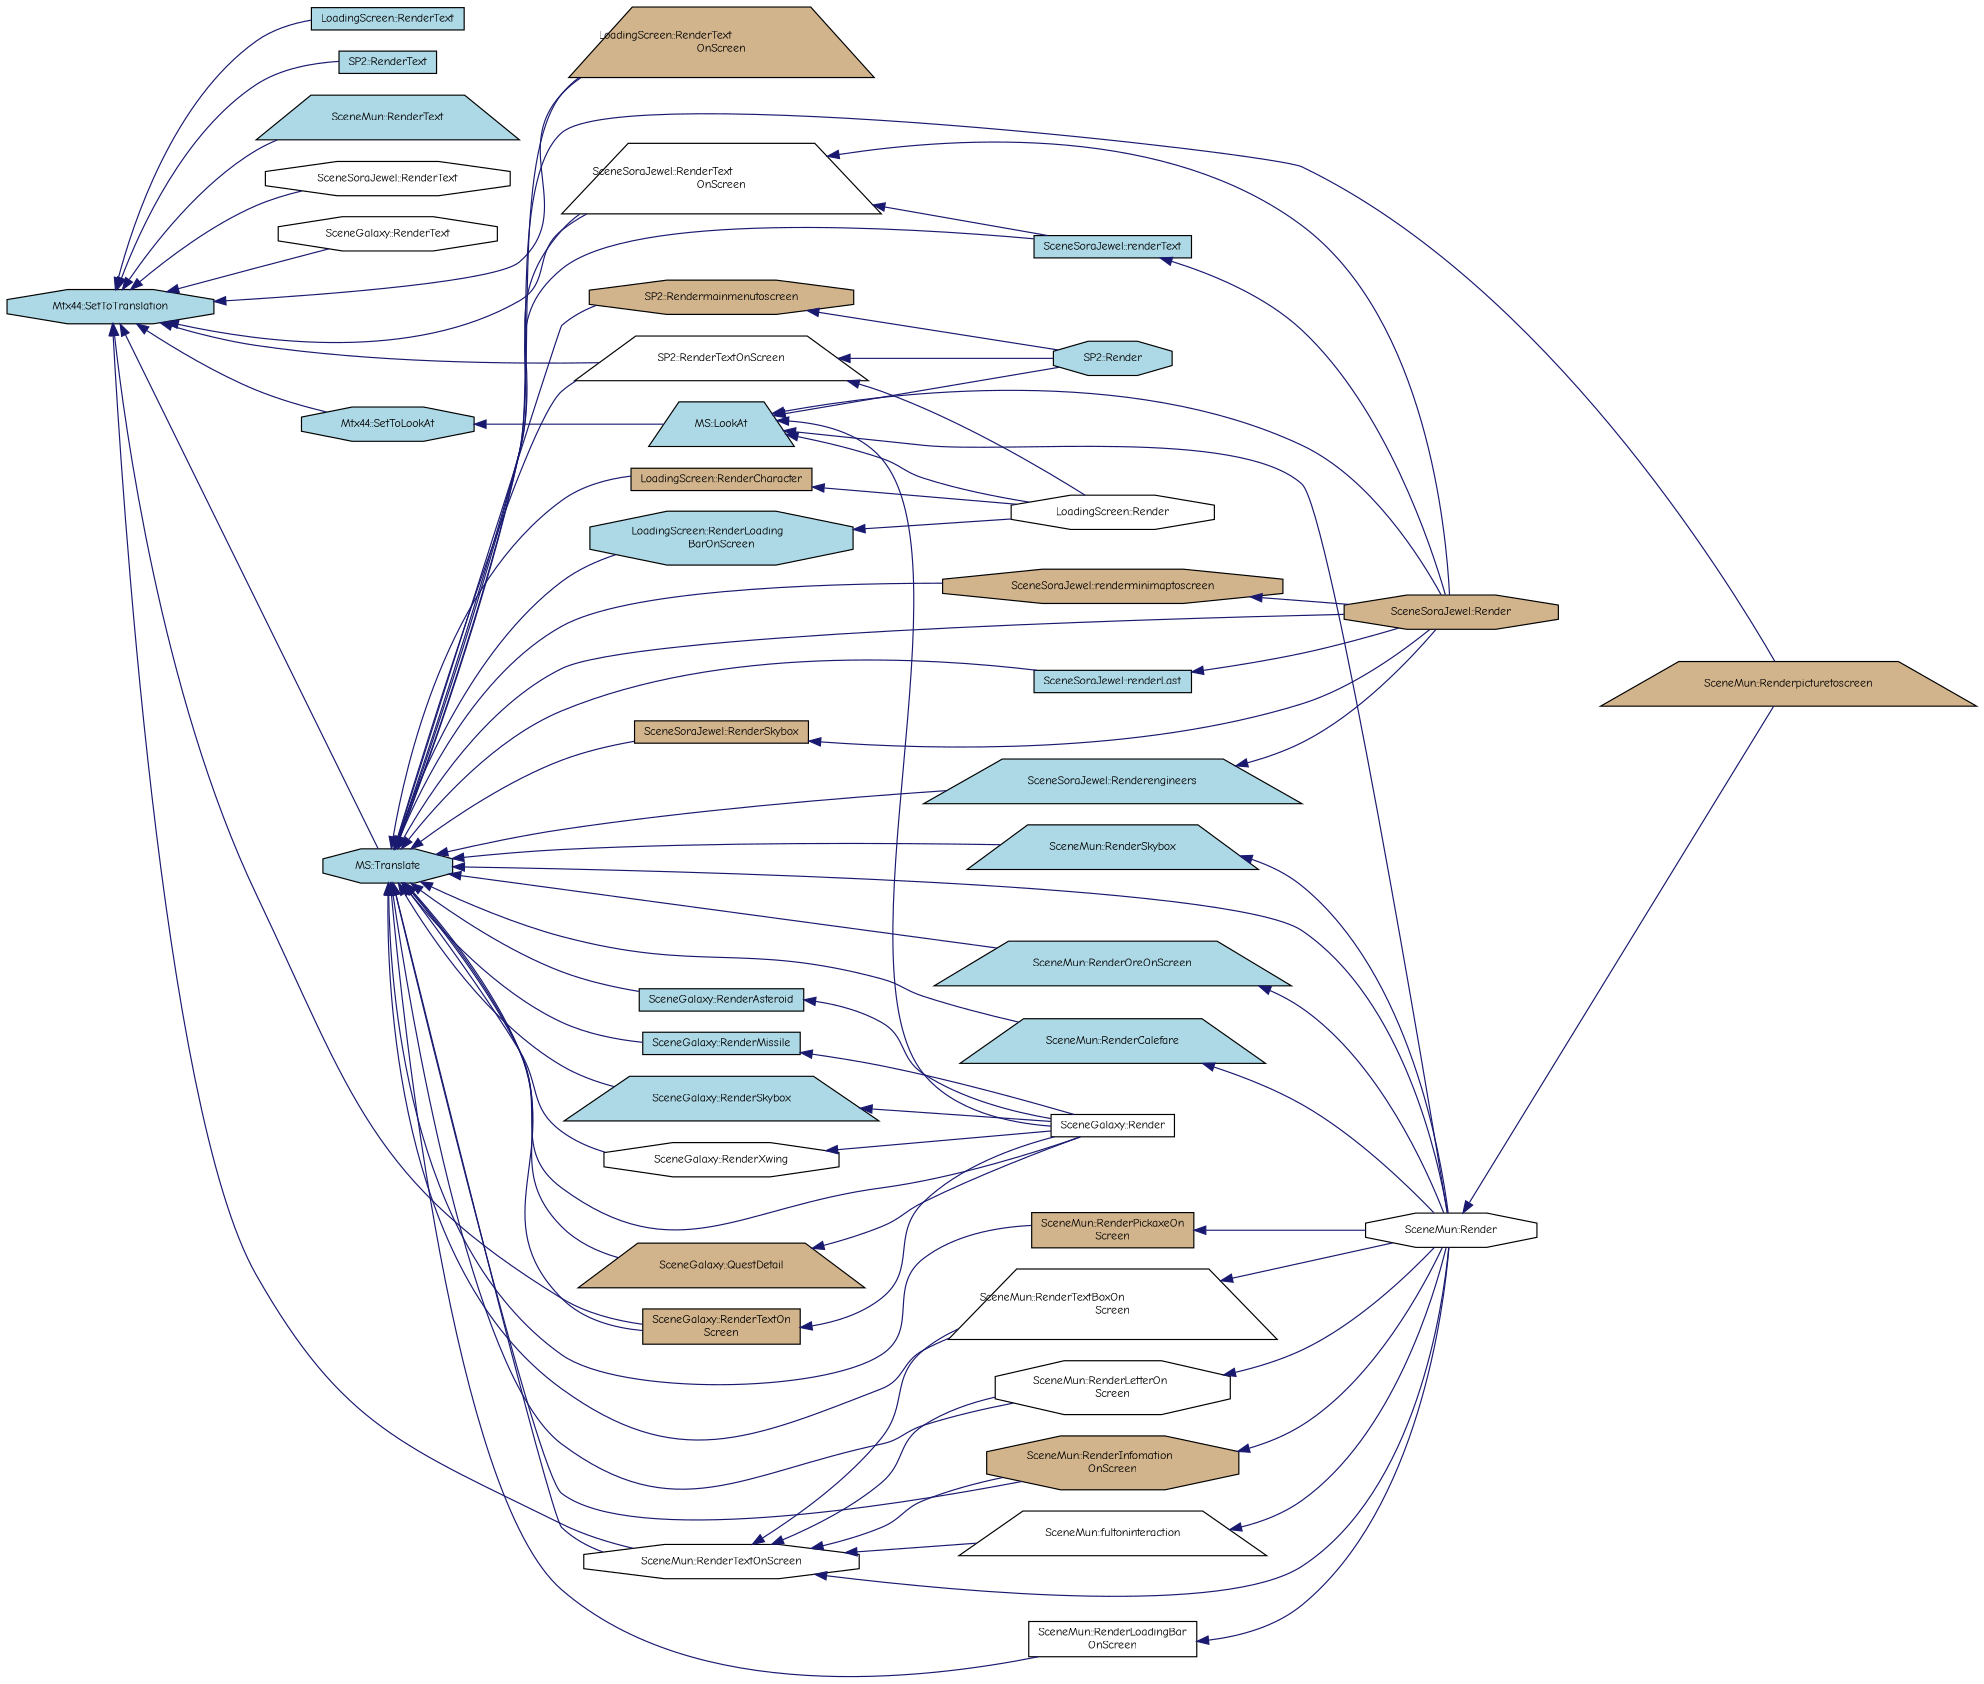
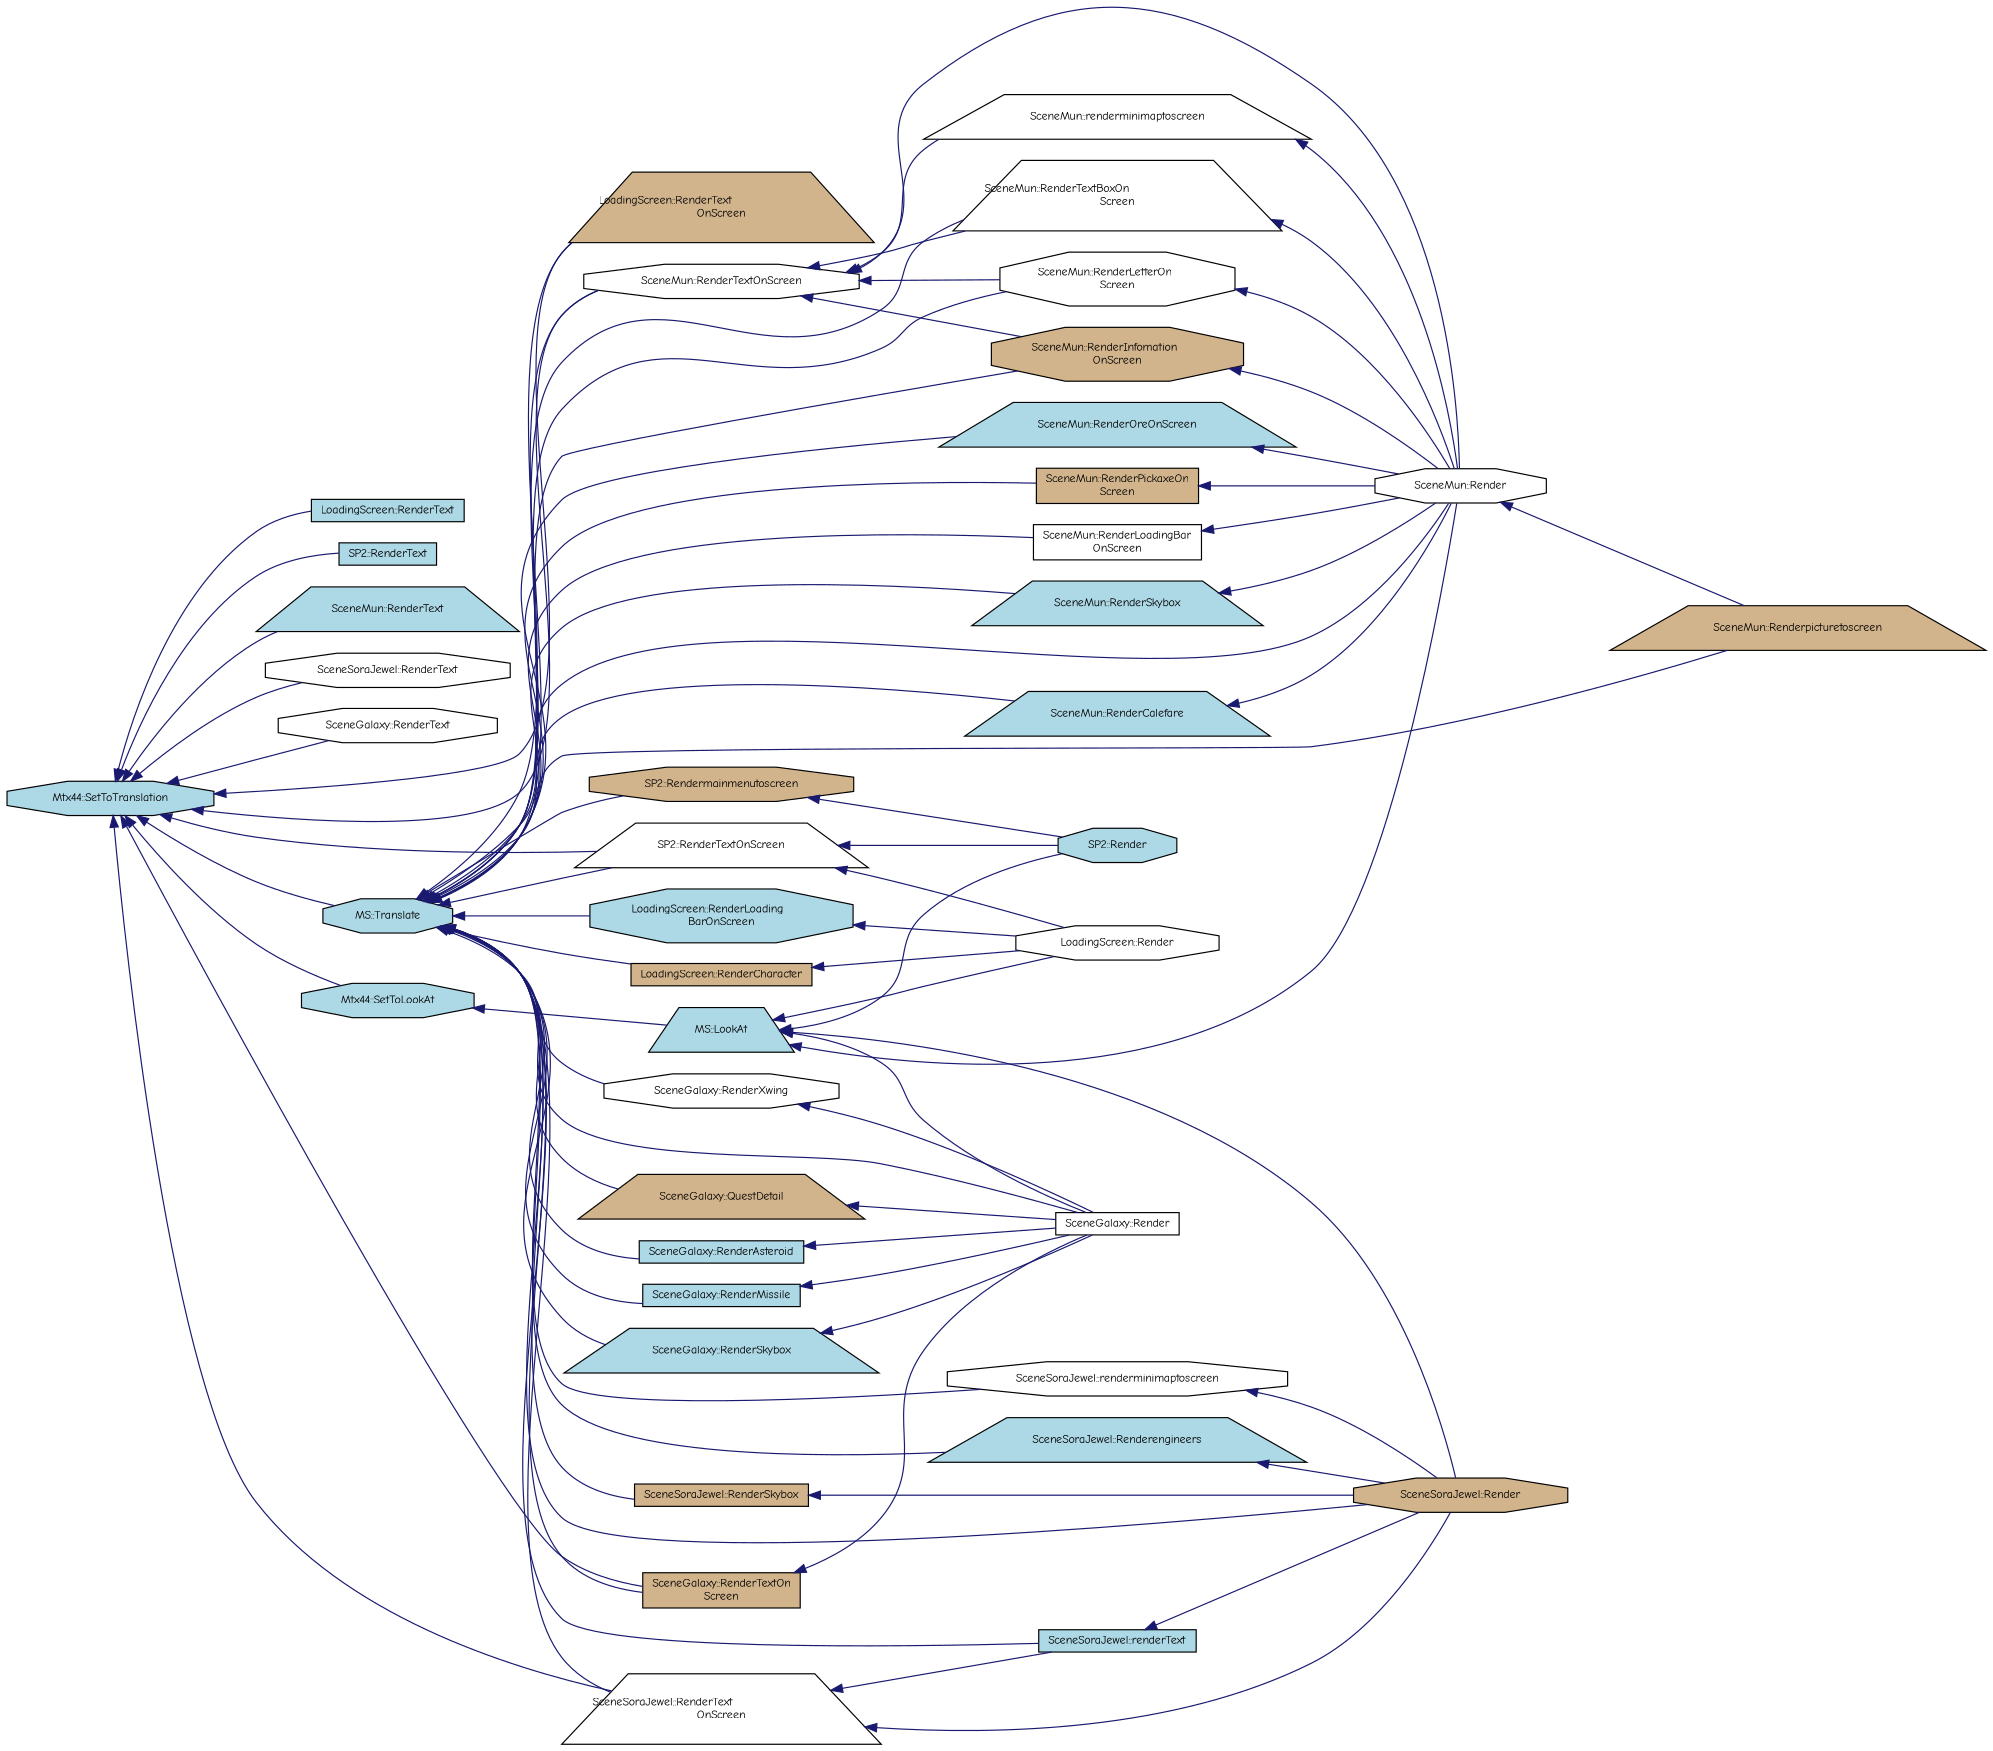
node "SceneSoraJewel::renderminimaptoscreen": fillcolor tan -> white
node "SceneSoraJewel::renderLast": removed
node "SceneMun::fultoninteraction": label "SceneMun::fultoninteraction" -> "SceneMun::renderminimaptoscreen"
